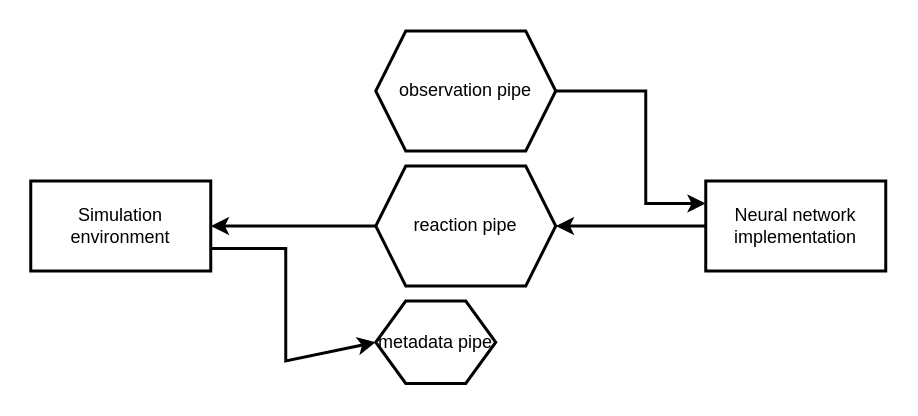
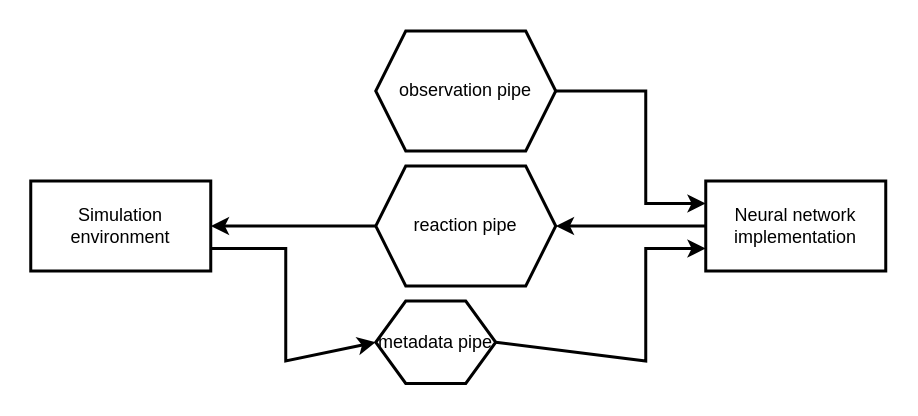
edge "metadata pipe" -> "Neural network implementation": added
